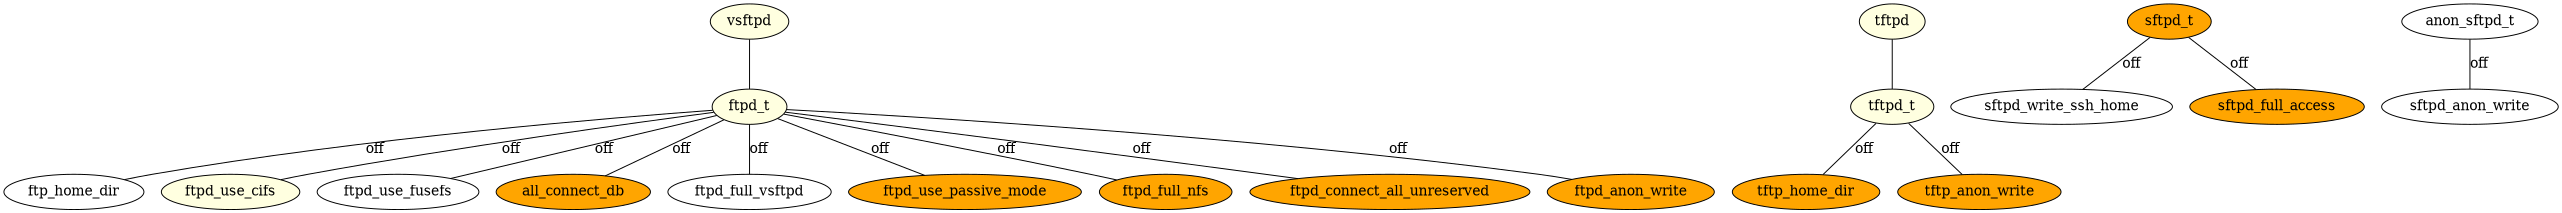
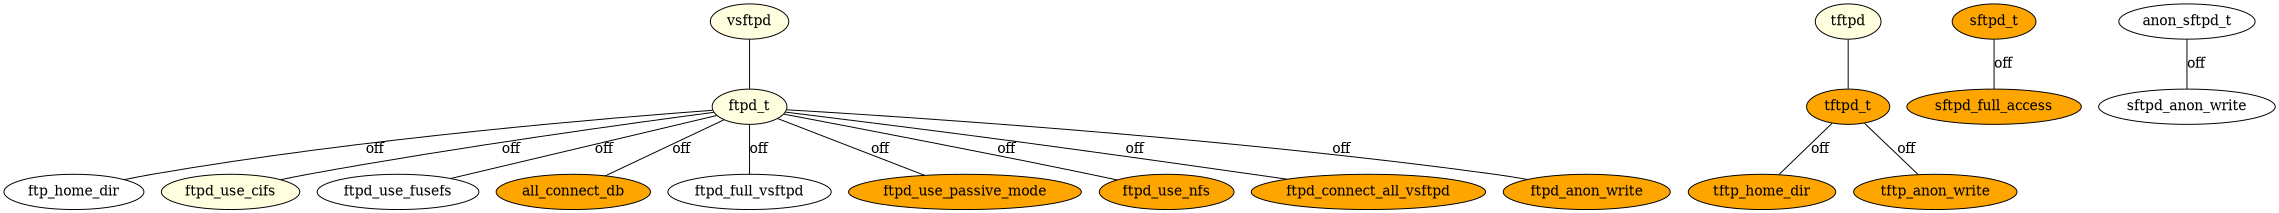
node "tftpd_t": fillcolor lightyellow -> orange
node "sftpd_write_ssh_home": removed
node "ftpd_full_nfs": label "ftpd_full_nfs" -> "ftpd_use_nfs"
node "ftpd_connect_all_unreserved": label "ftpd_connect_all_unreserved" -> "ftpd_connect_all_vsftpd"
